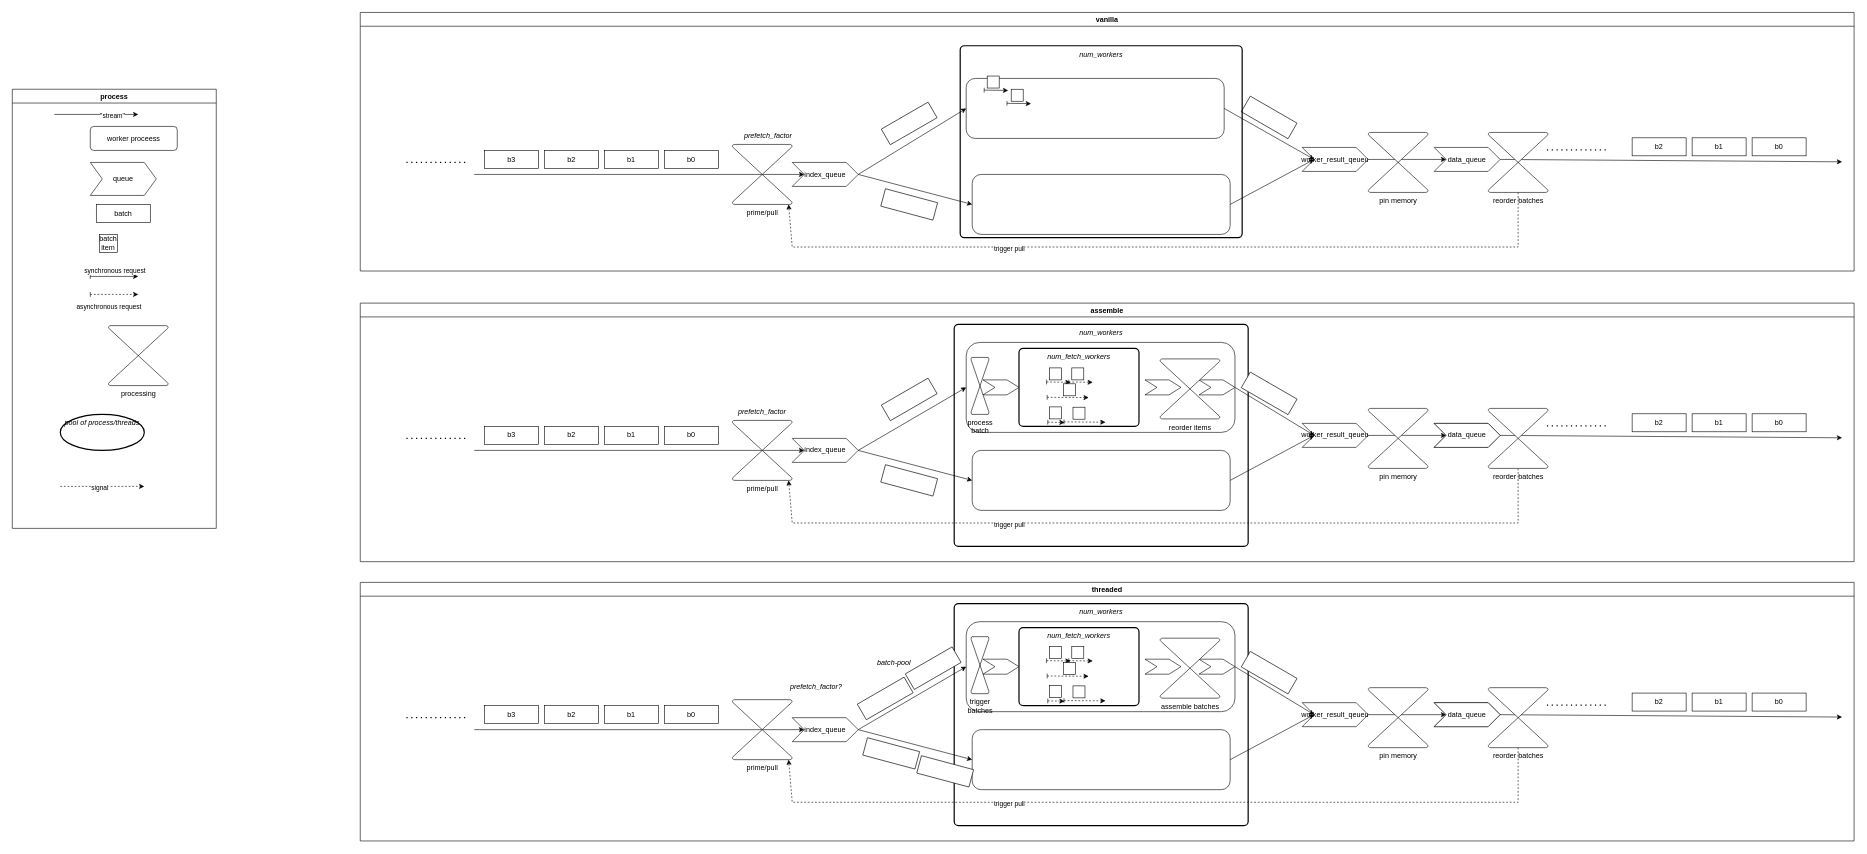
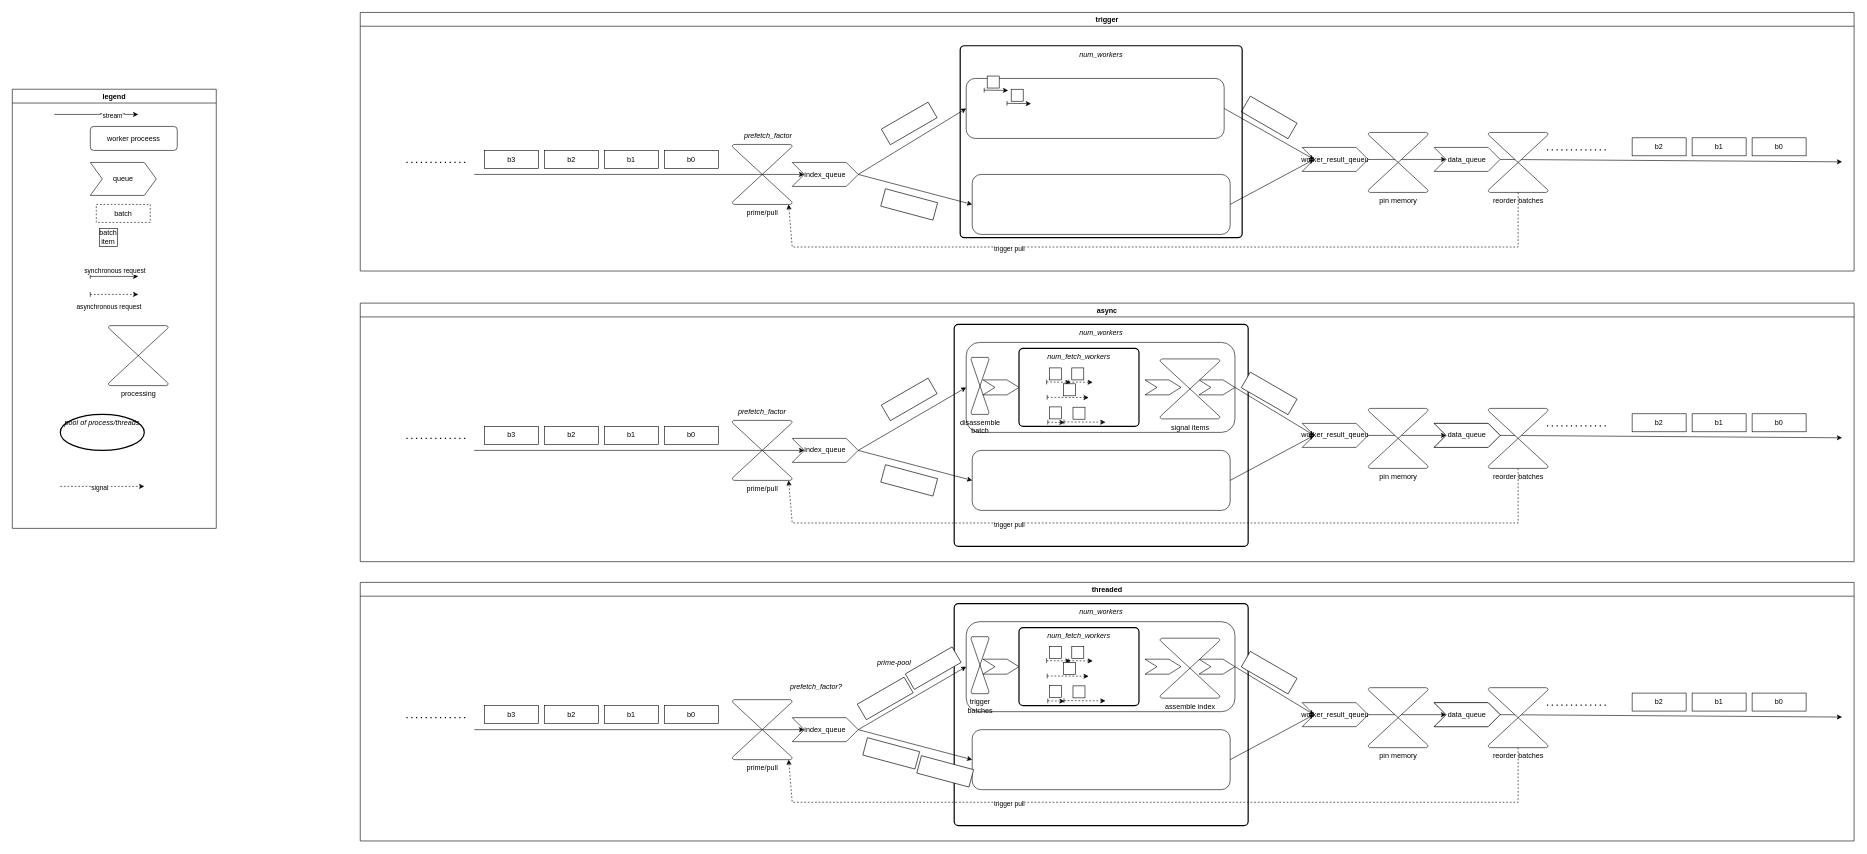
node "vanilla": label "vanilla" -> "trigger"
node "process": label "process" -> "legend"
node "batch": style solid -> dashed
node "batch item": moved (108, 243) -> (108, 237)
node "assemble": label "assemble" -> "async"
node "process batch": label "process batch" -> "disassemble batch"
node "reorder items": label "reorder items" -> "signal items"
node "batch-pool": label "batch-pool" -> "prime-pool"
node "assemble batches": label "assemble batches" -> "assemble index"
